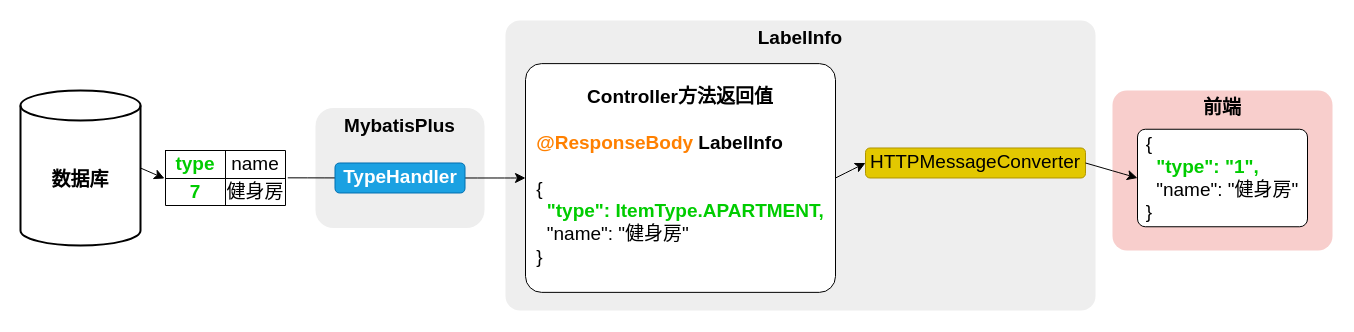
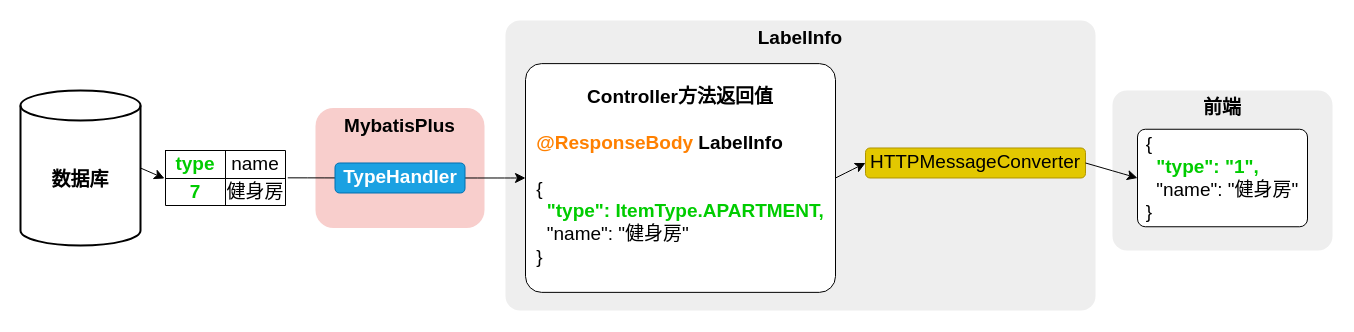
node "前端": fillcolor #f8cecc -> #eeeeee
node "MybatisPlus": fillcolor #eeeeee -> #f8cecc
